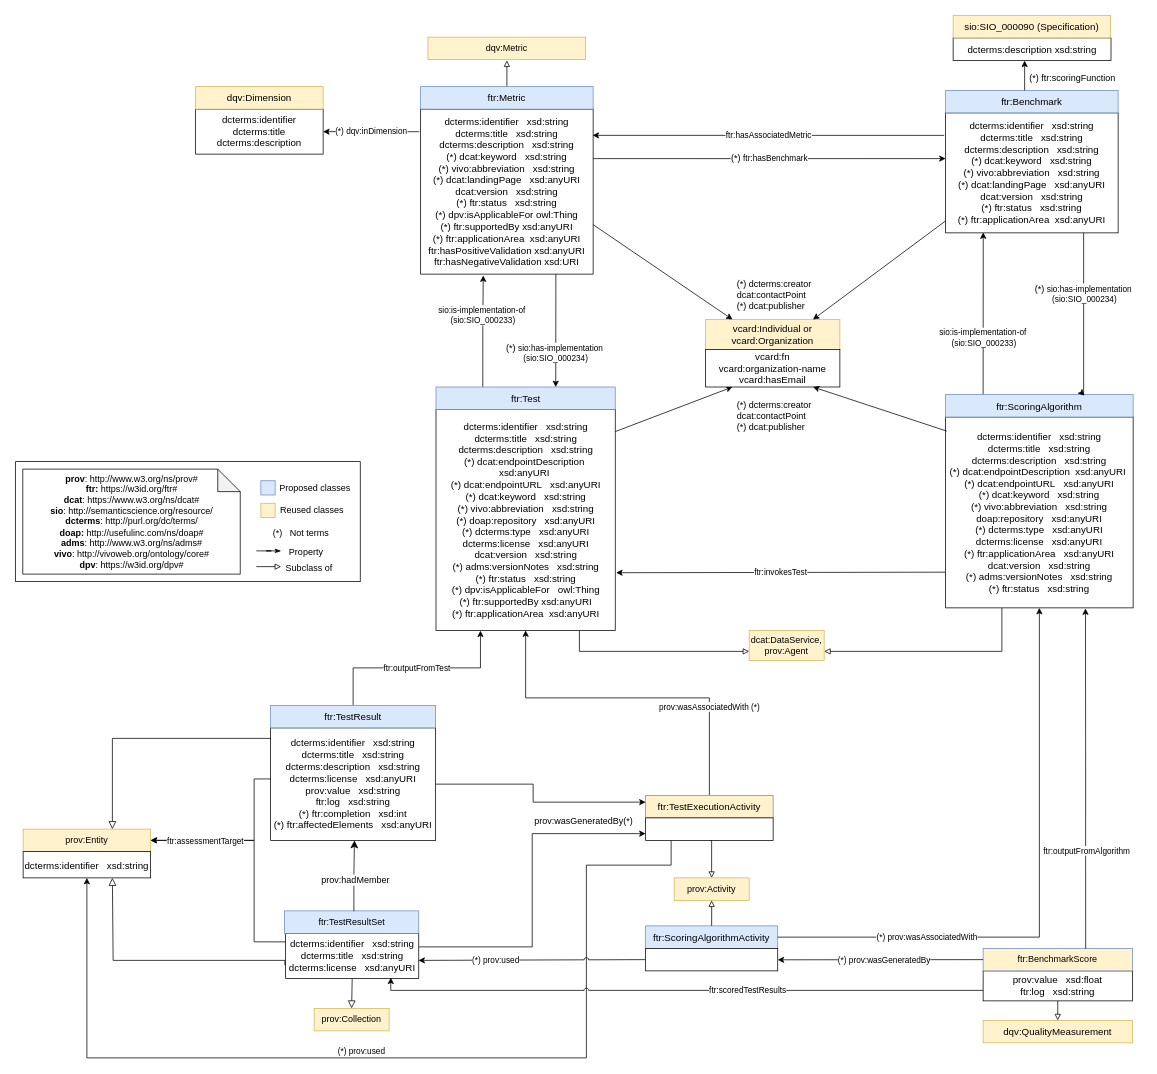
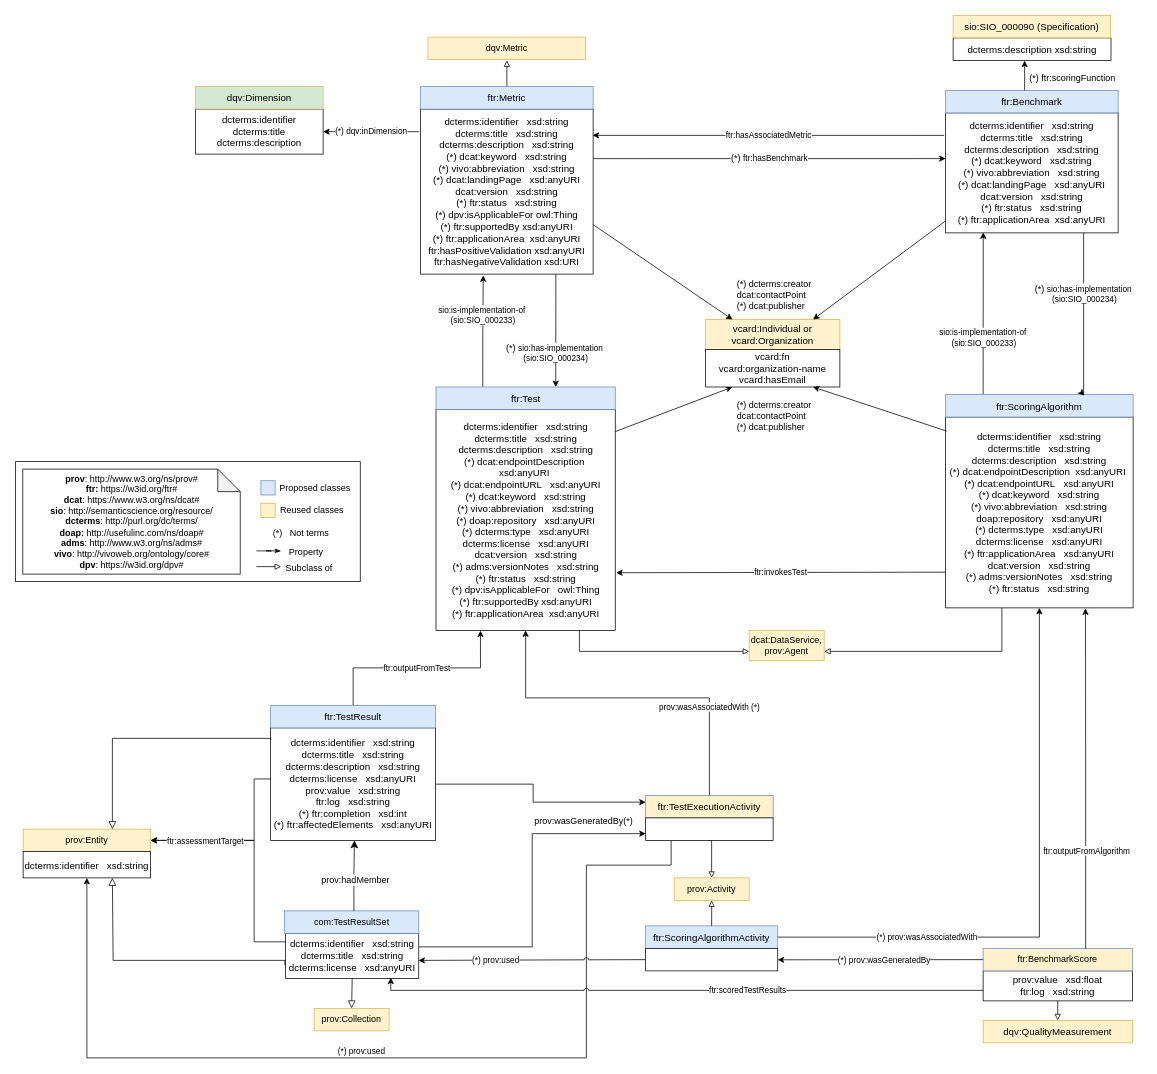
node "dqv:Dimension": fillcolor #fff2cc -> #d5e8d4
node "ftr:TestResultSet": label "ftr:TestResultSet" -> "com:TestResultSet"
